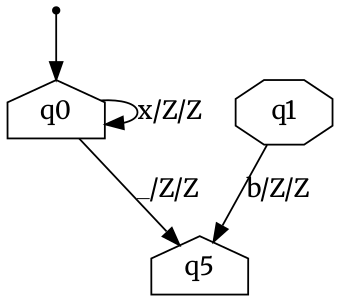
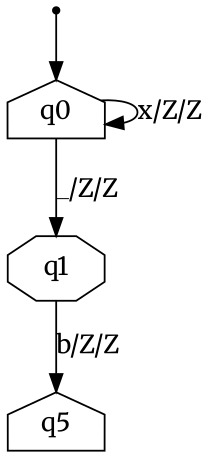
edge "q0" -> "q5": now "q0" -> "q1"
